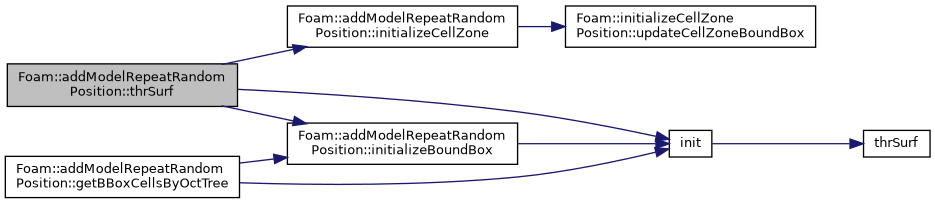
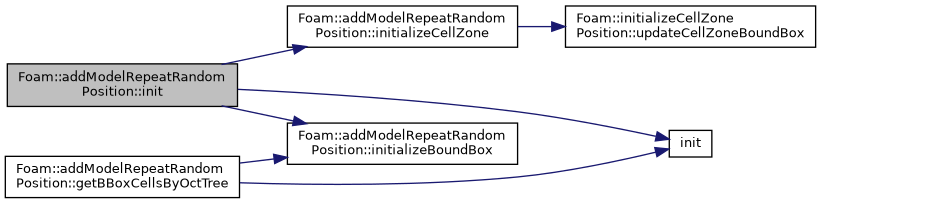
node "Foam::addModelRepeatRandom Position::thrSurf": label "Foam::addModelRepeatRandom Position::thrSurf" -> "Foam::addModelRepeatRandom Position::init"
edge "Foam::addModelRepeatRandom Position::initializeBoundBox" -> "init": removed
node "thrSurf": removed
